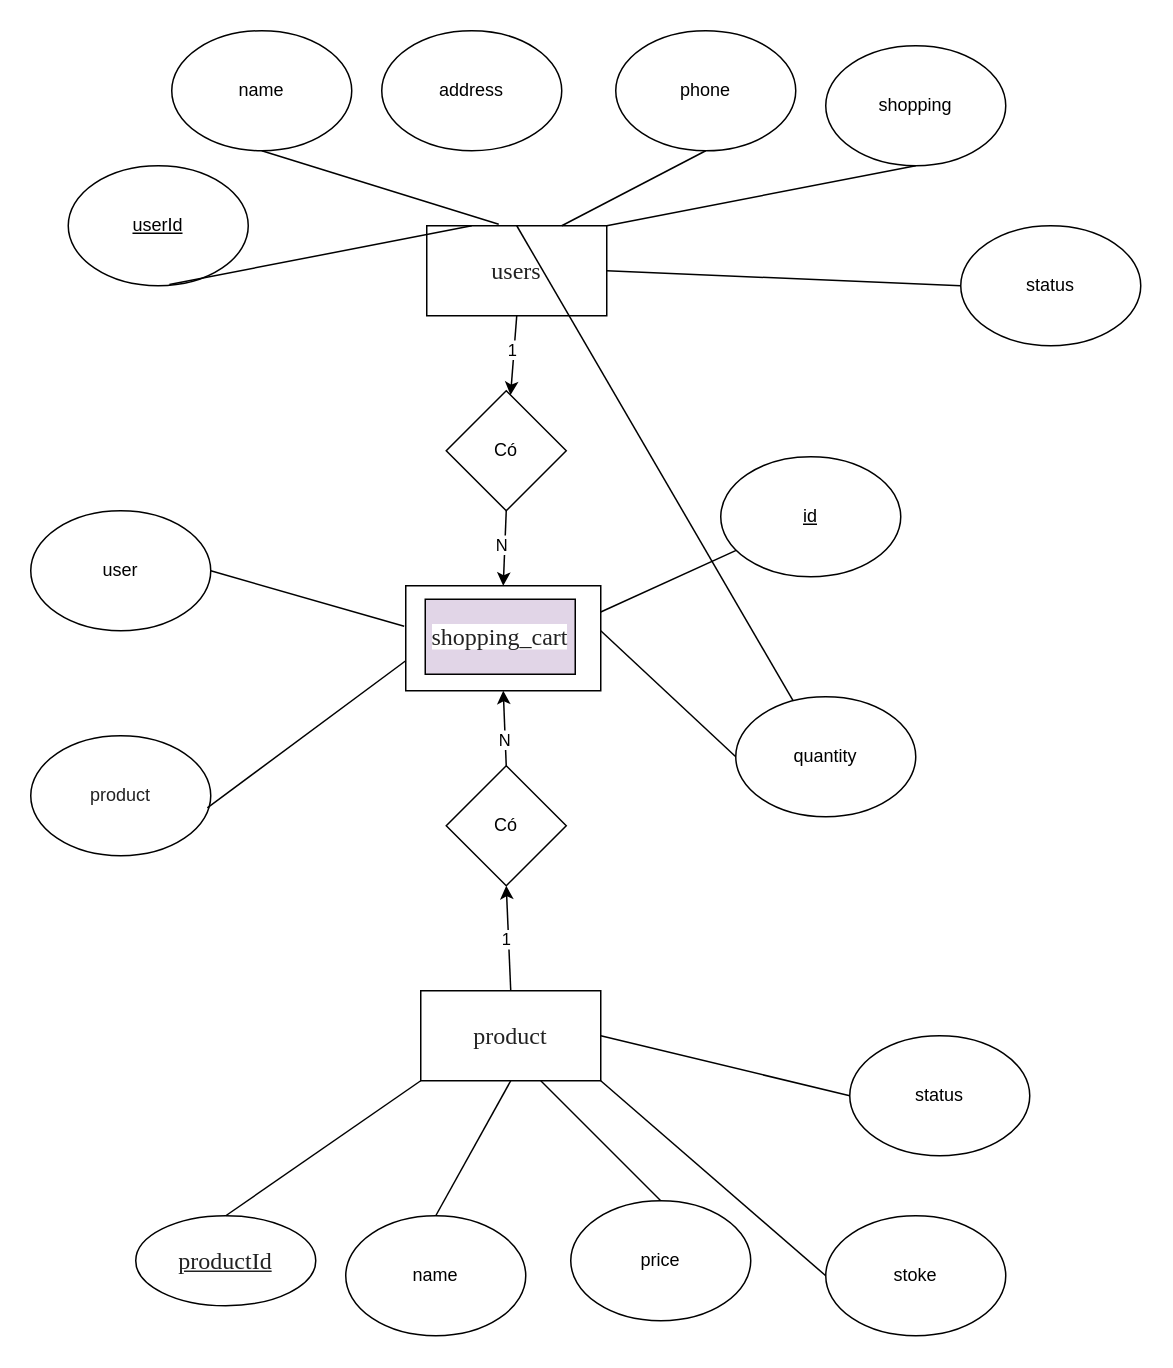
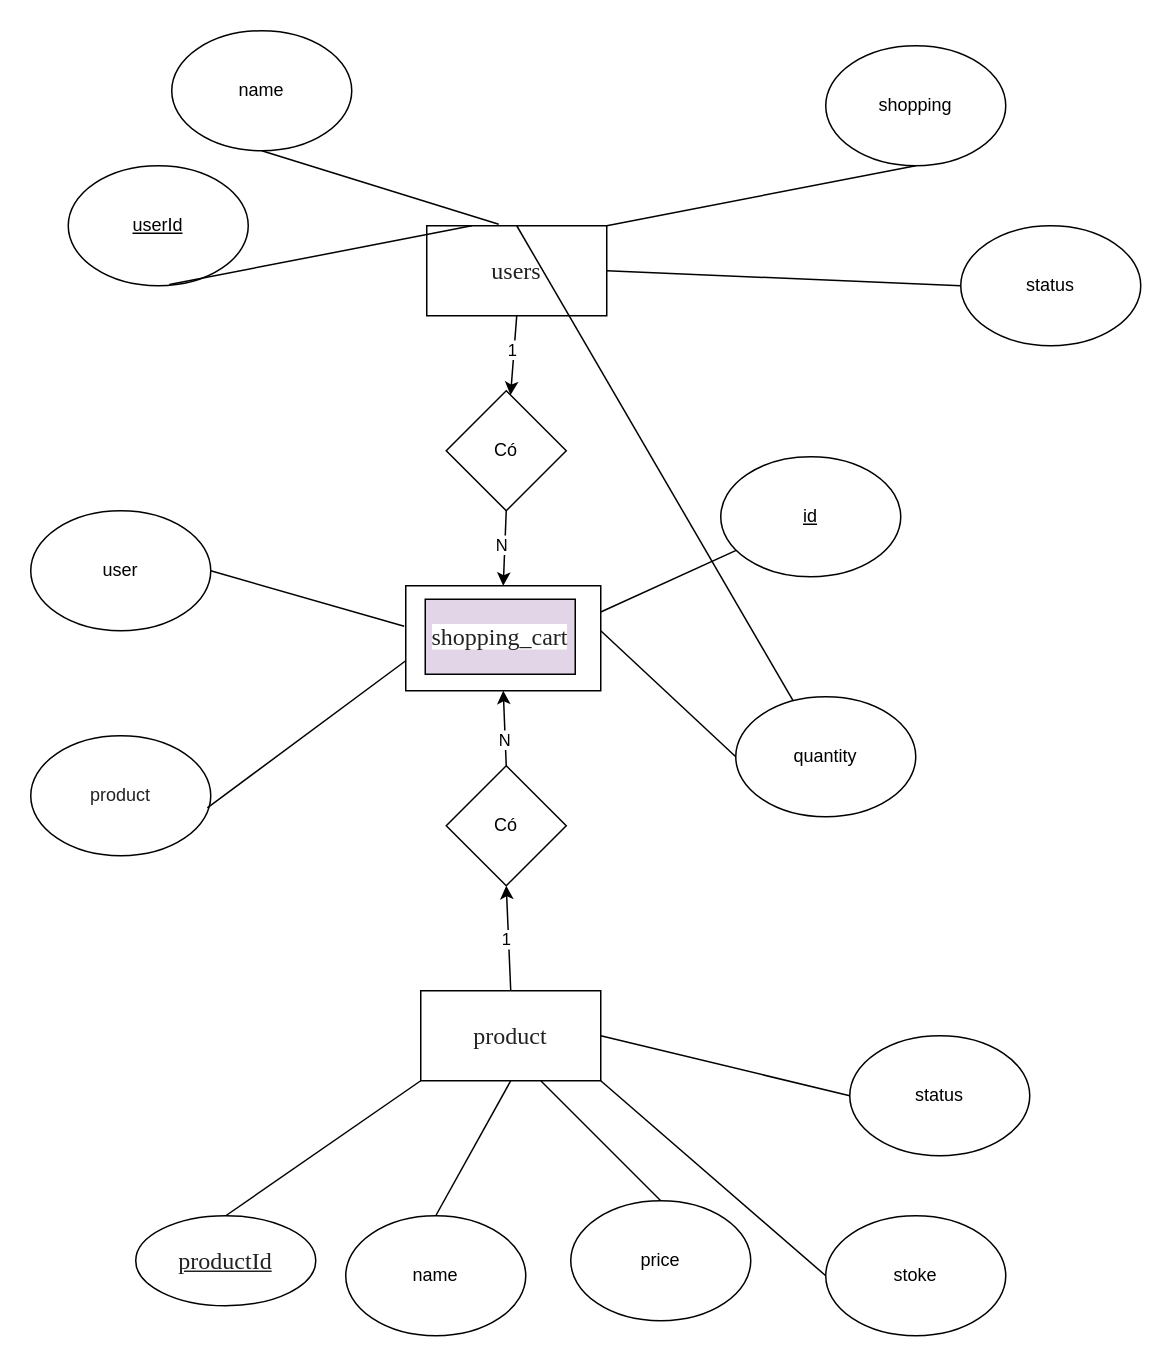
node "address": removed
node "phone": removed
edge "phone" -- "users": removed
